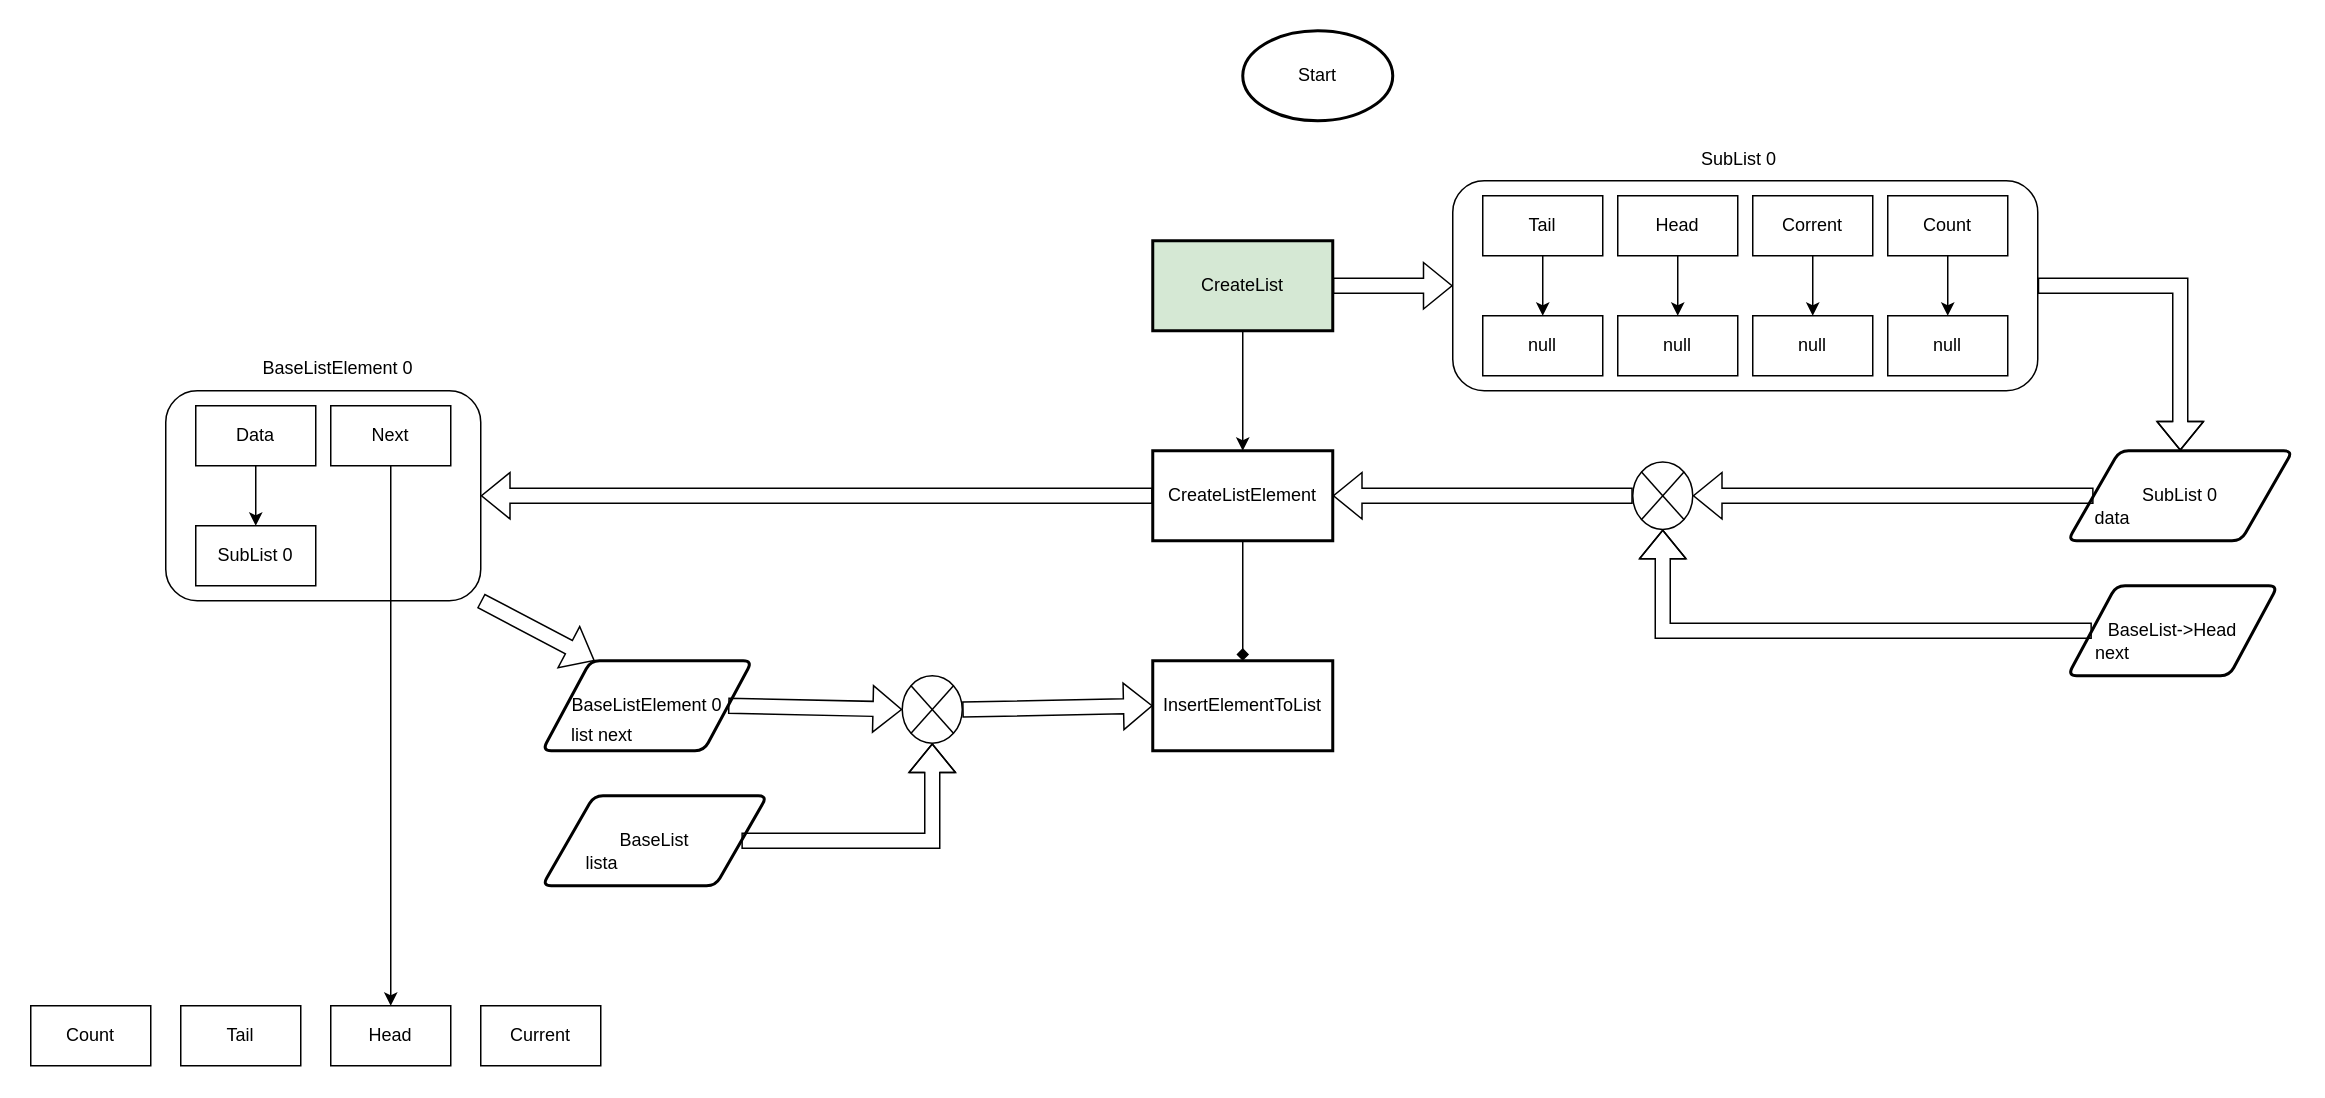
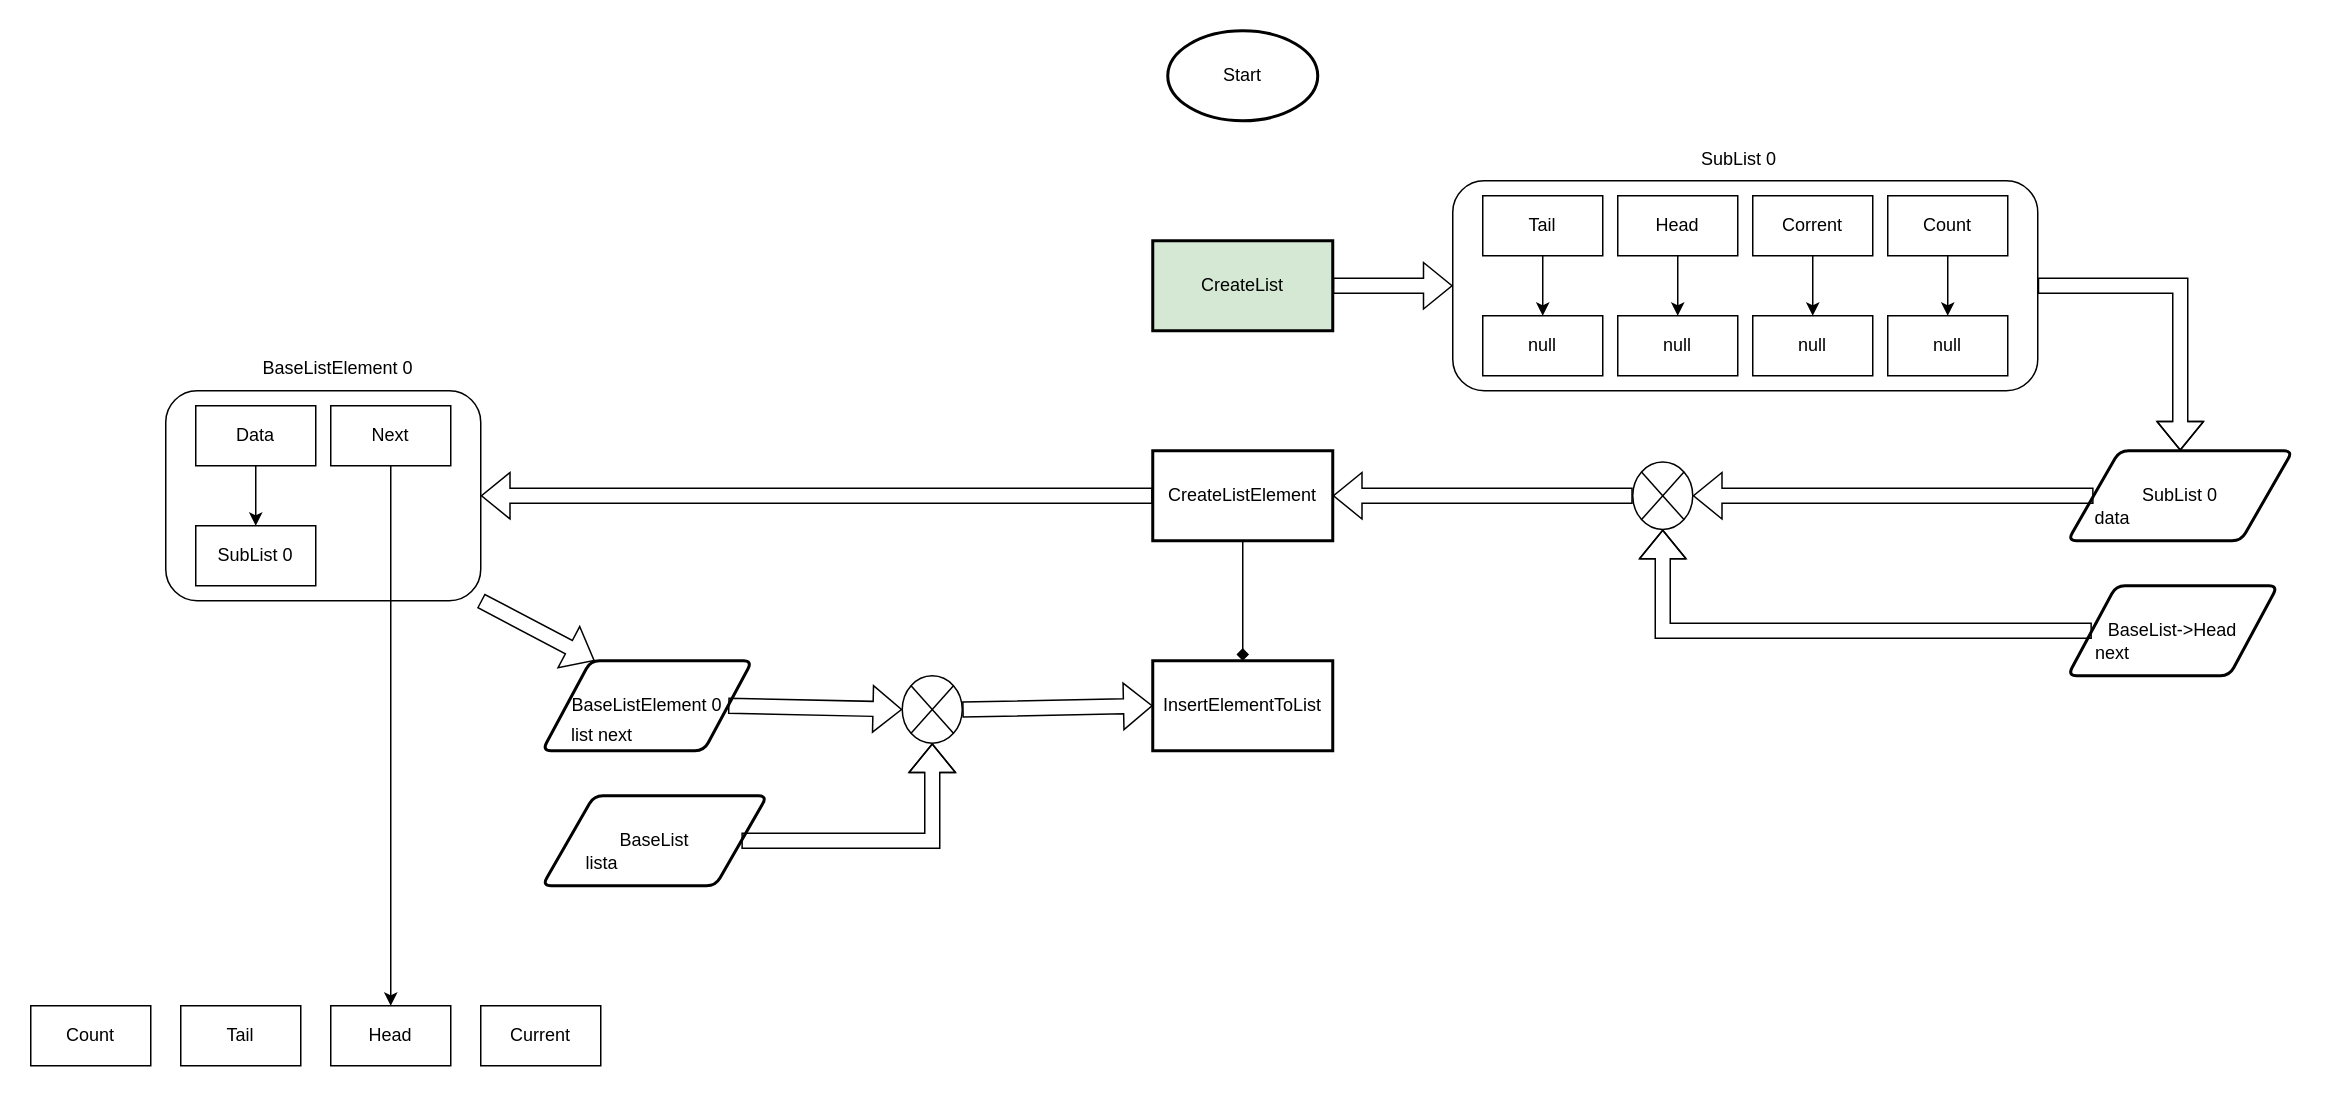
node "Start": moved (1318, 76) -> (1243, 76)
edge "CreateList" -> "CreateListElement": removed
